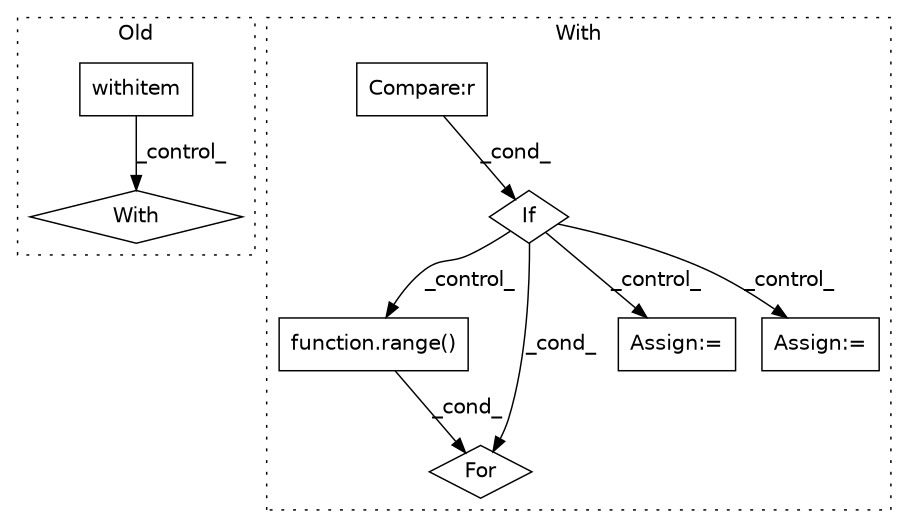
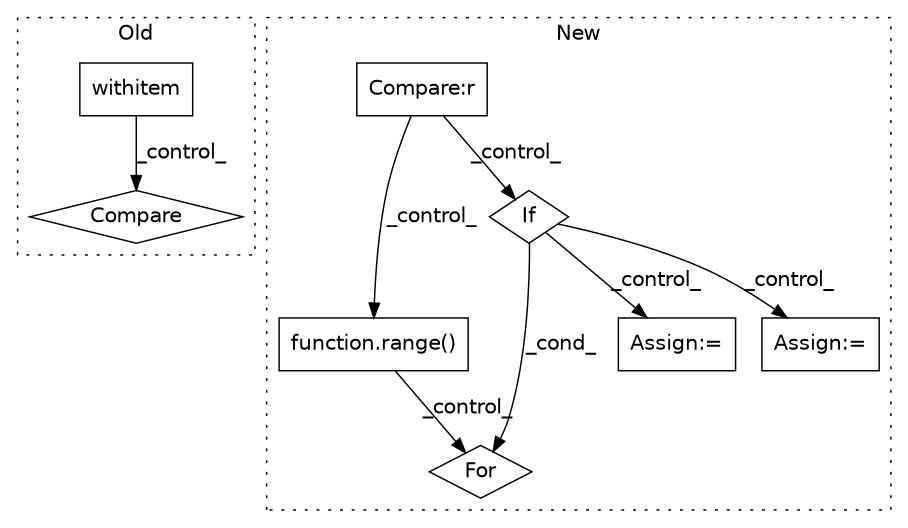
cluster "With": label "With" -> "New"
edge "Compare:r" -> "If": label "_cond_" -> "_control_"
node "With": label "With" -> "Compare"
edge "If" -> "function.range()": now "Compare:r" -> "function.range()"
edge "function.range()" -> "For": label "_cond_" -> "_control_"
